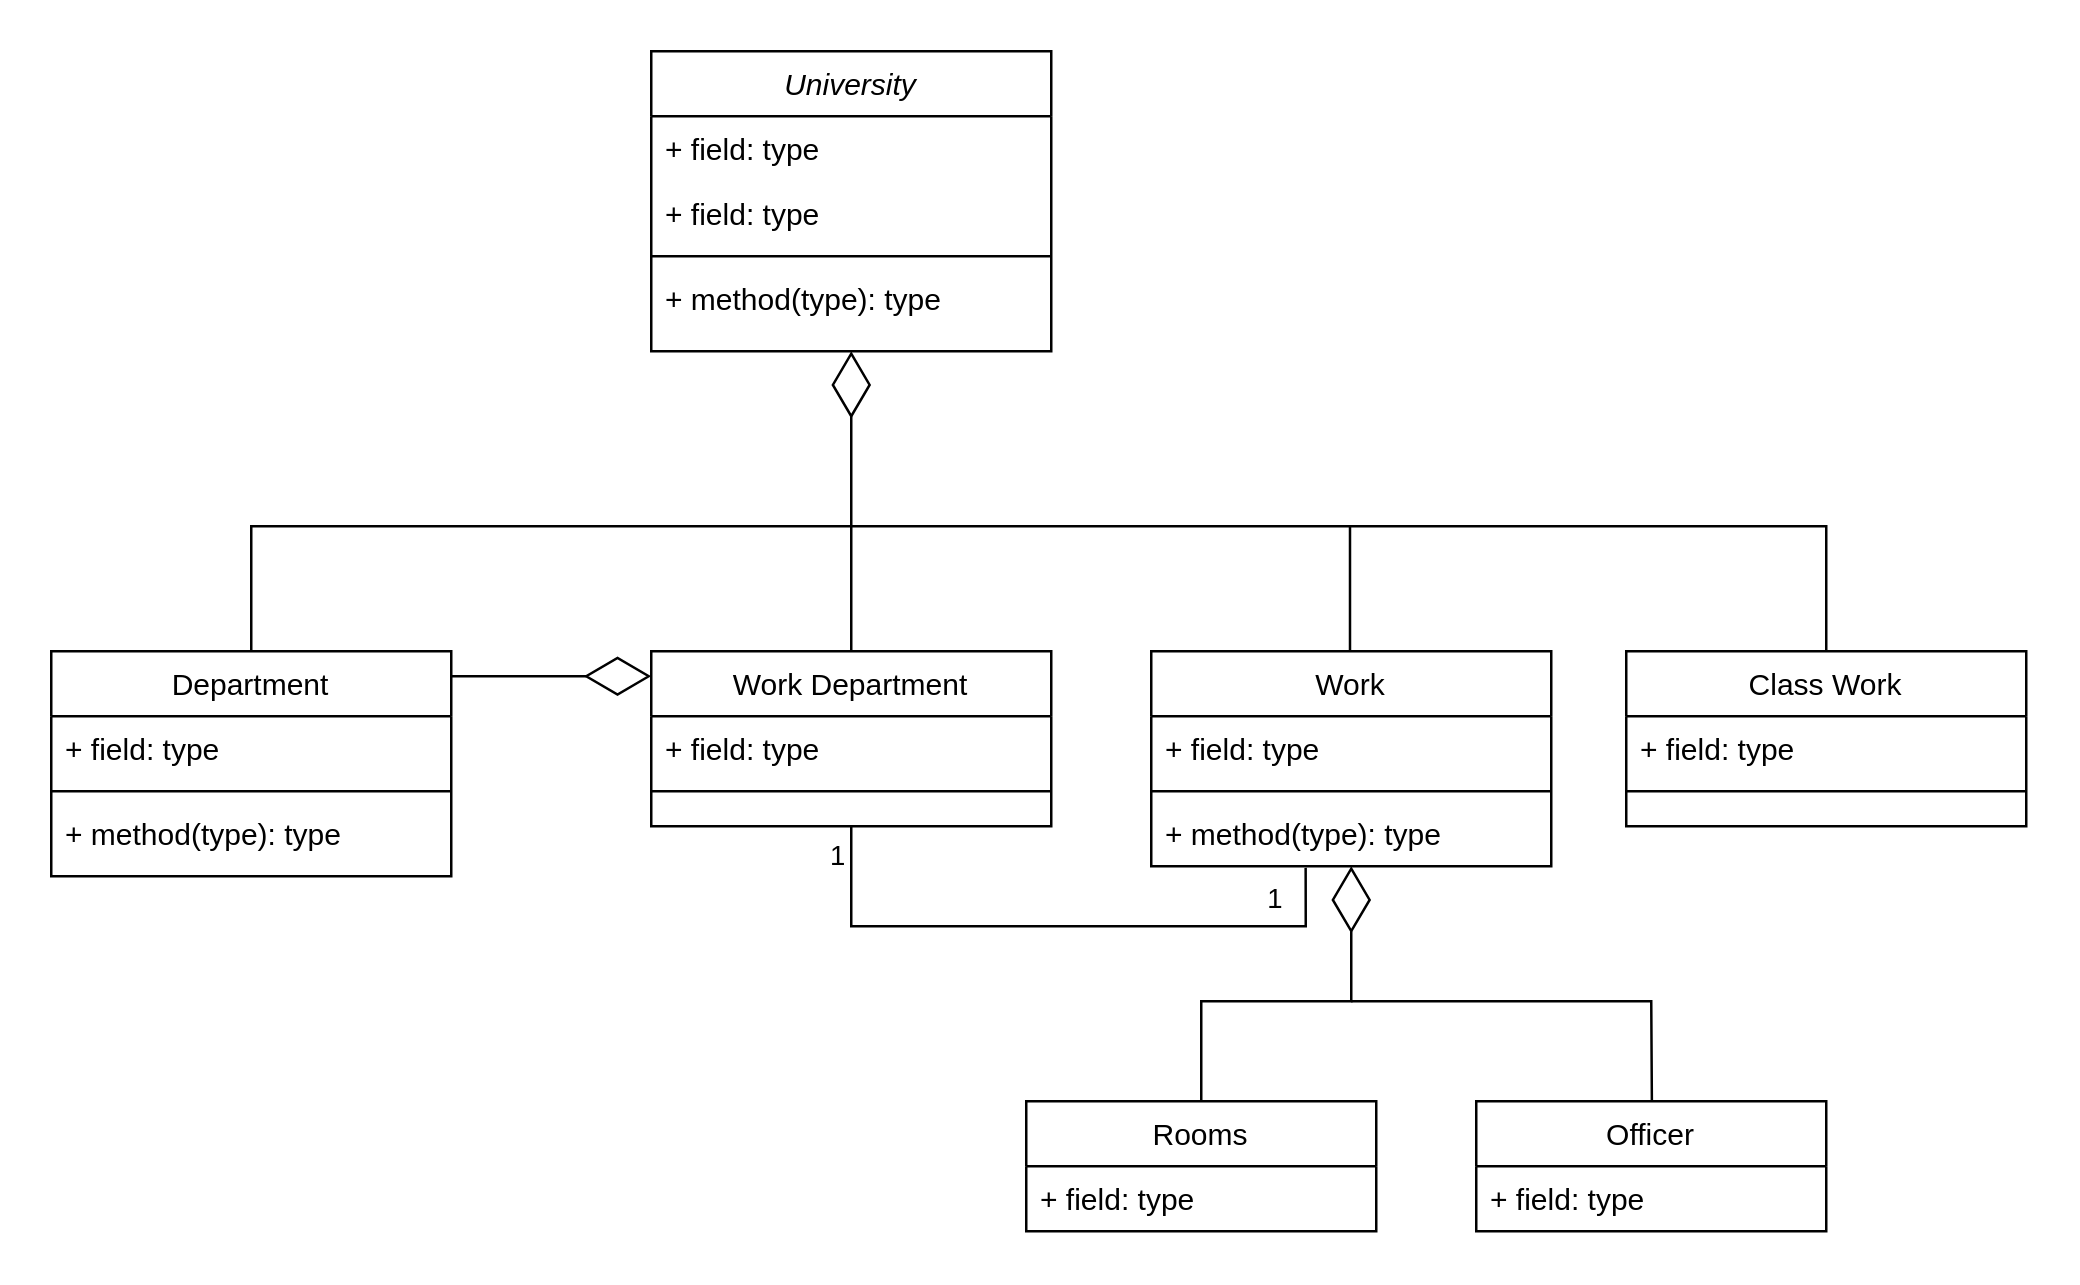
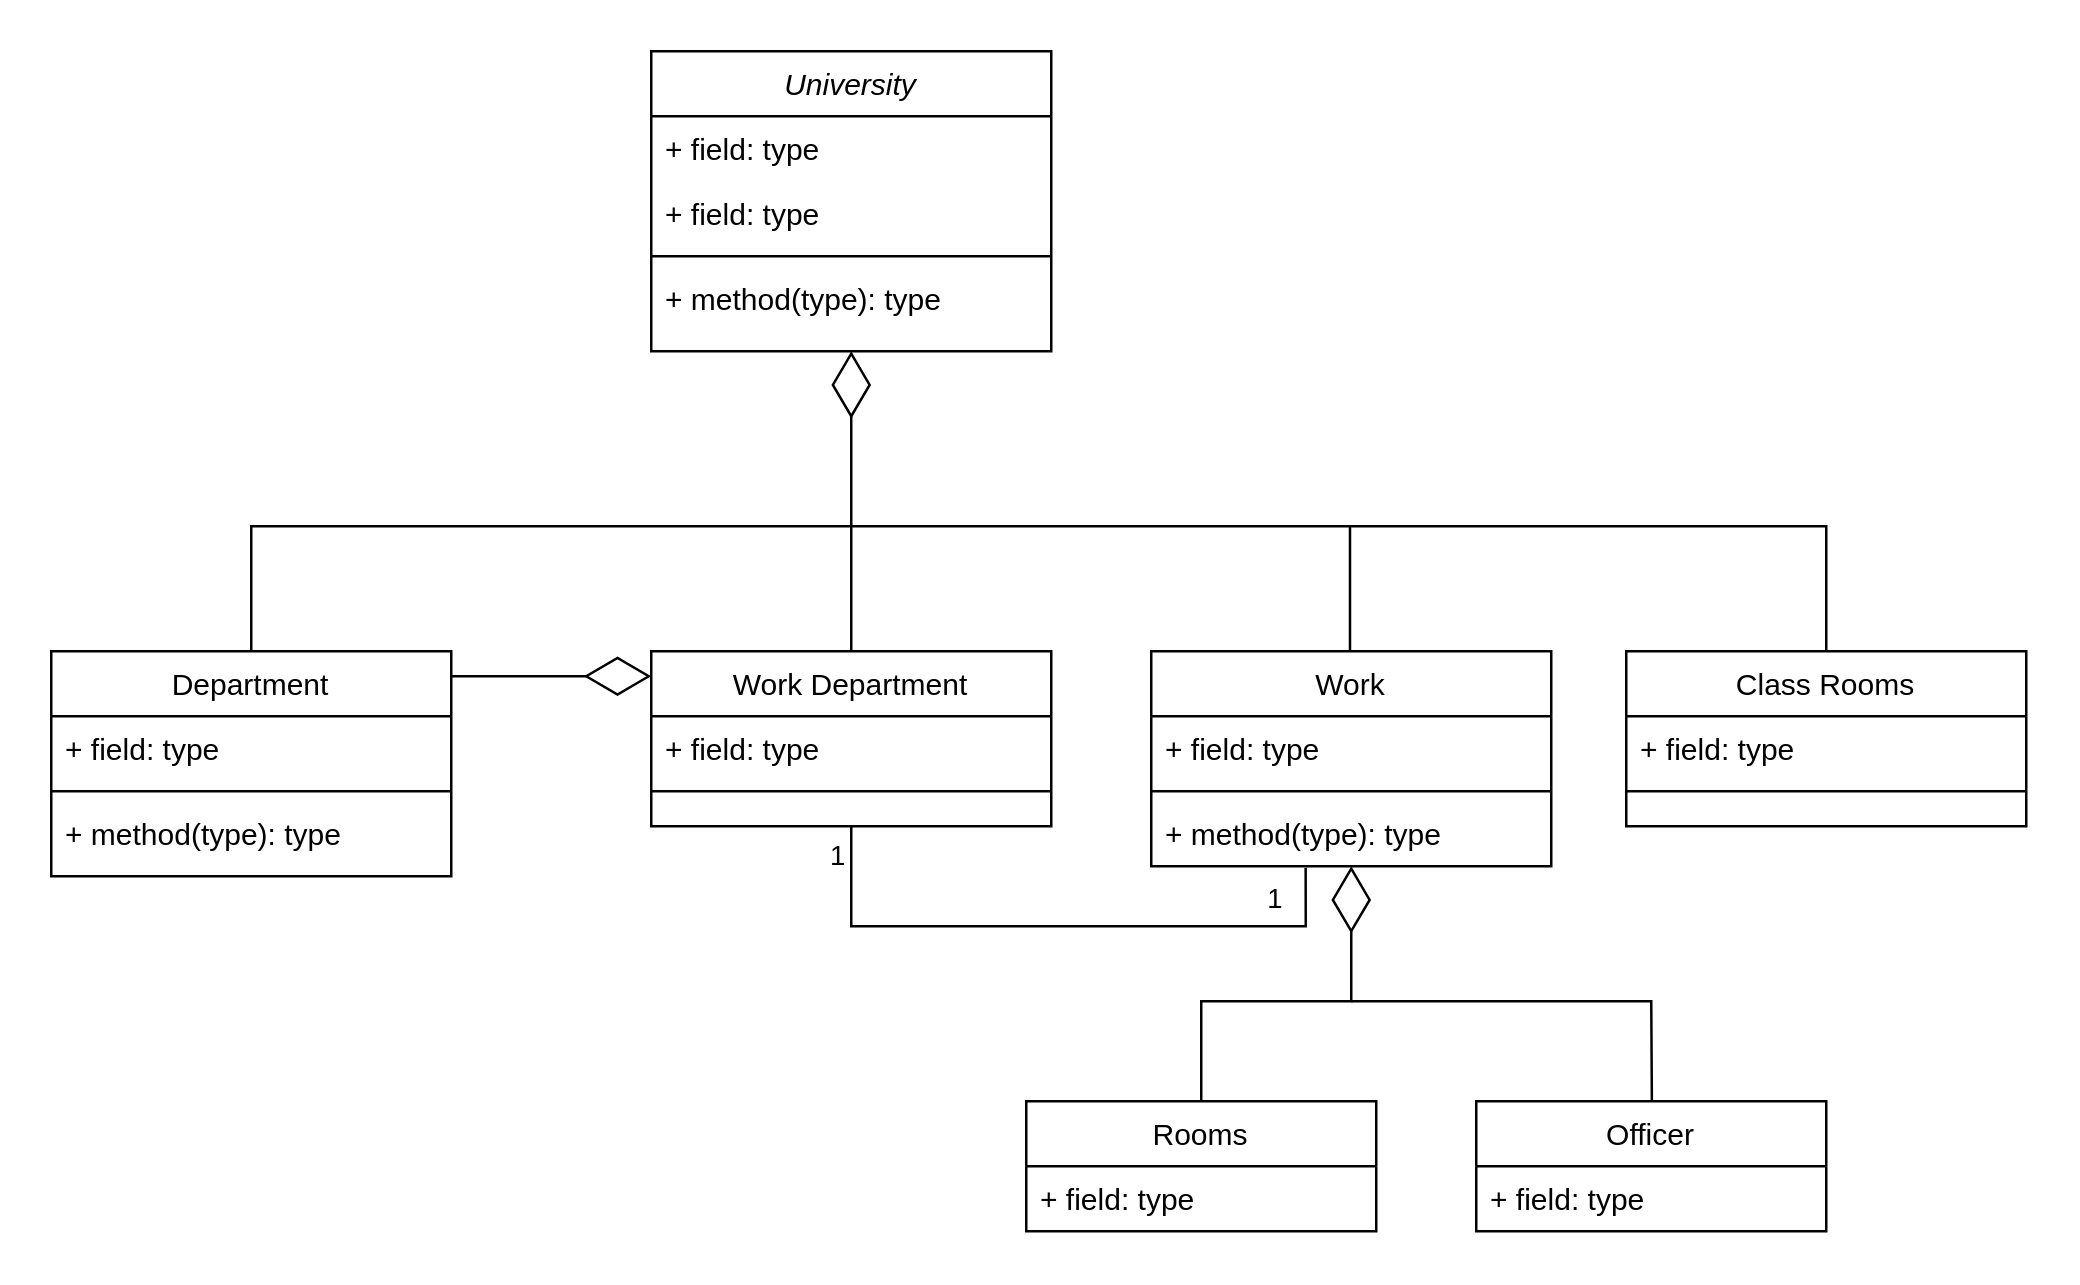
node "Class Work": label "Class Work" -> "Class Rooms"
